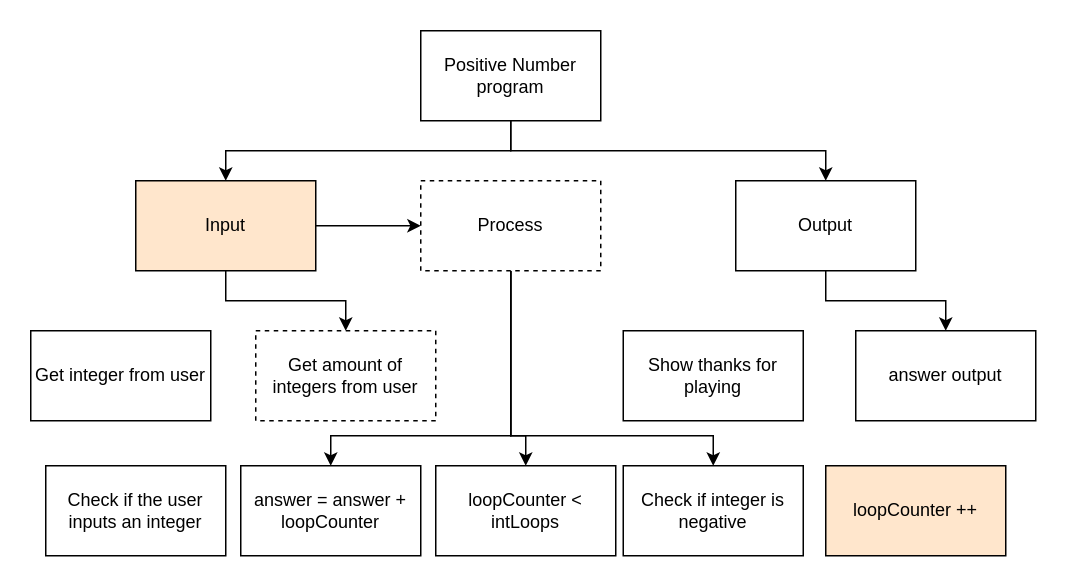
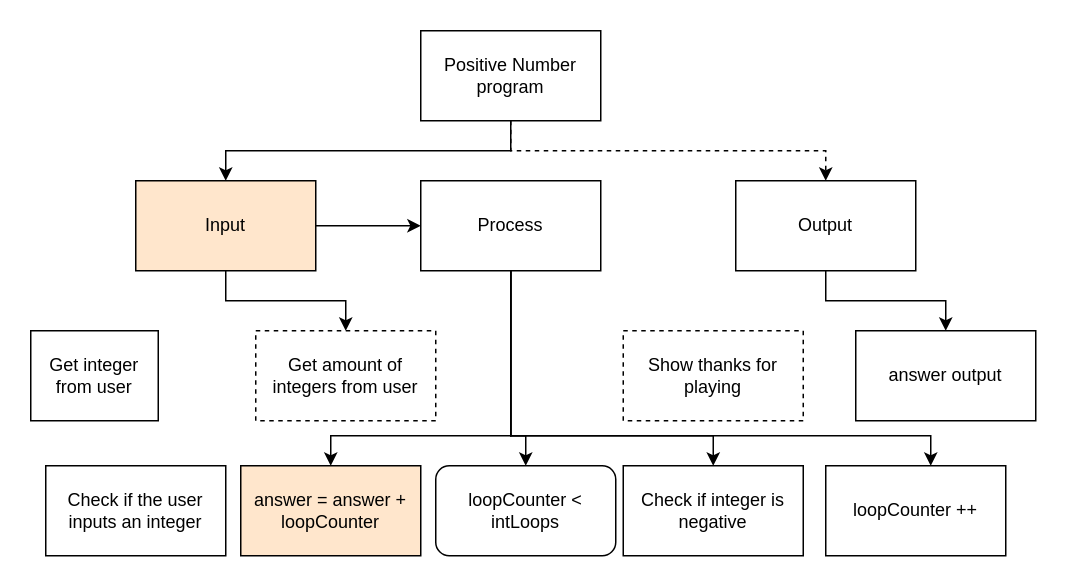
edge "Positive Number program" -> "Output": style solid -> dashed
node "Process": style dashed -> solid
node "Get integer from user": size 180x90 -> 128x90
node "Show thanks for playing": style solid -> dashed
edge "Process" -> "loopCounter ++": added
node "answer = answer + loopCounter": fillcolor #ffffff -> #ffe6cc
node "loopCounter < intLoops": shape rectangle -> rounded rectangle
node "loopCounter ++": fillcolor #ffe6cc -> #ffffff
